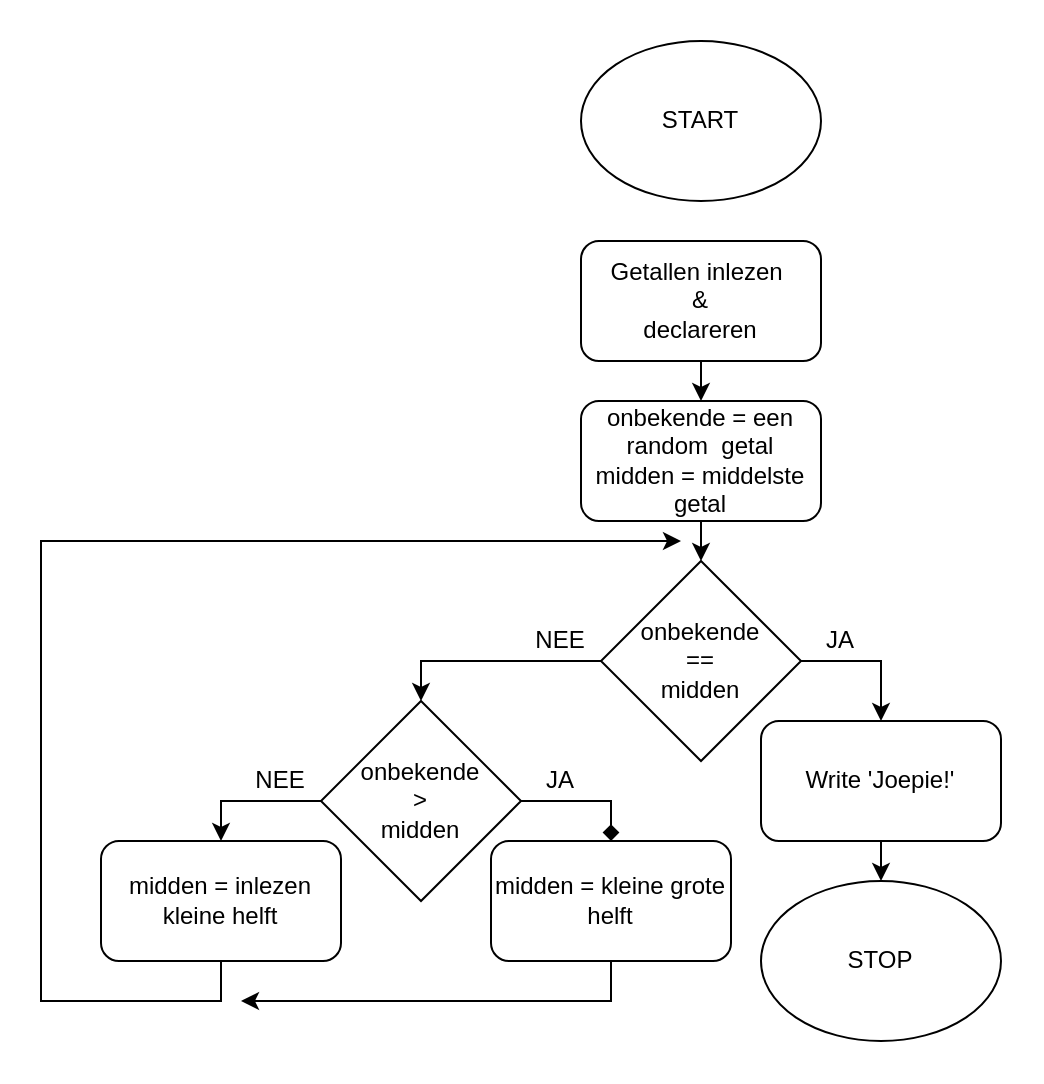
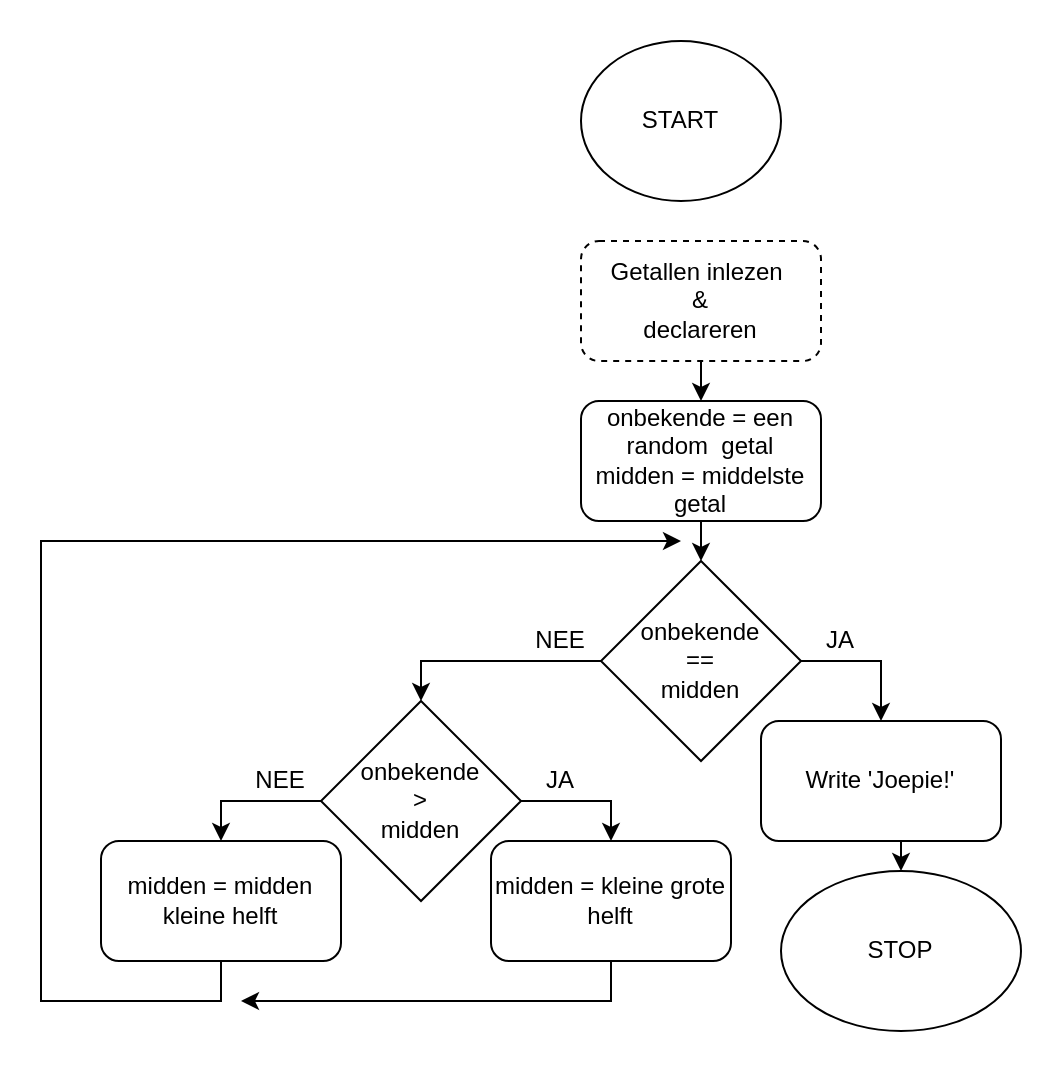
node "START": size 240x160 -> 200x160
node "Getallen inlezen & declareren": style solid -> dashed
edge "onbekende > midden" -> "midden = kleine grote helft": arrowhead diamond -> classic
node "midden = inlezen kleine helft": label "midden = inlezen kleine helft" -> "midden = midden kleine helft"
node "STOP": moved (881, 961) -> (901, 951)
